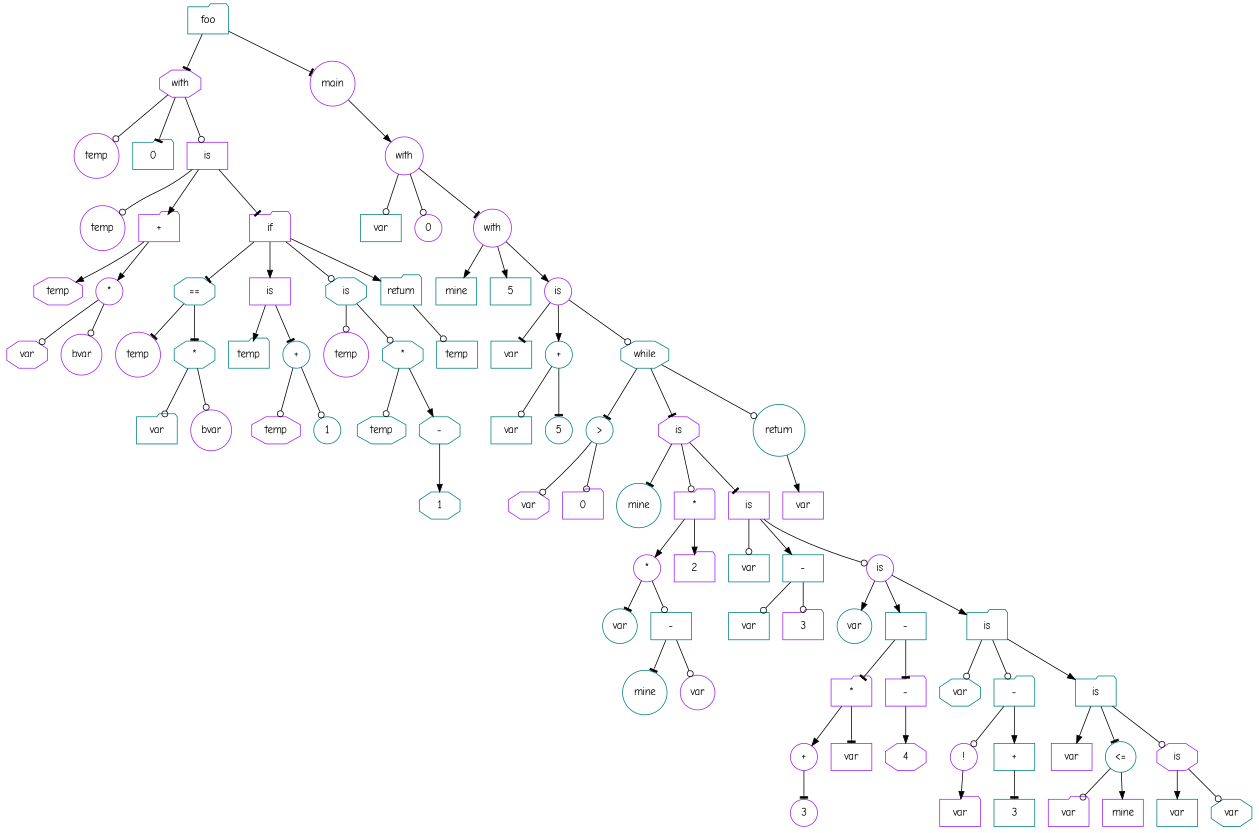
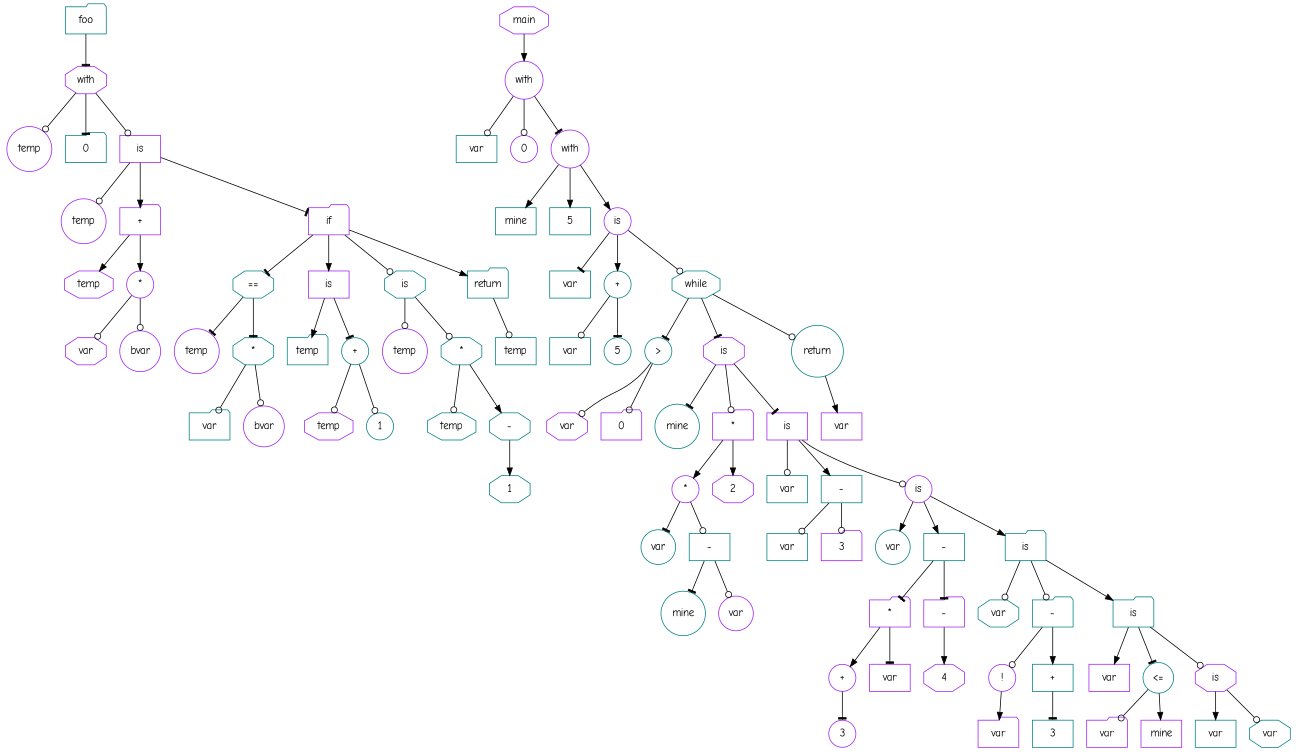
edge "foo" -> "main": removed
node "main": shape circle -> octagon
node "2": shape folder -> octagon
